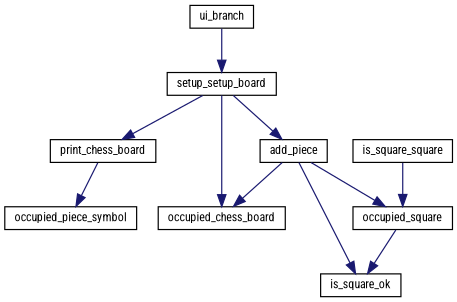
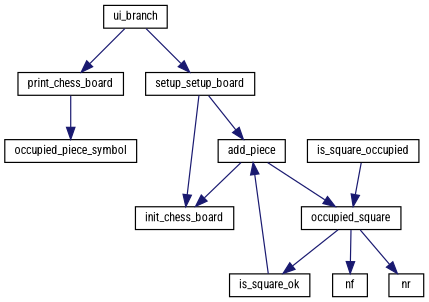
edge "setup_setup_board" -> "print_chess_board": now "ui_branch" -> "print_chess_board"
node "is_square_square": label "is_square_square" -> "is_square_occupied"
edge "add_piece" -> "is_square_ok": reversed
node "occupied_chess_board": label "occupied_chess_board" -> "init_chess_board"
node "nf": added
node "nr": added
